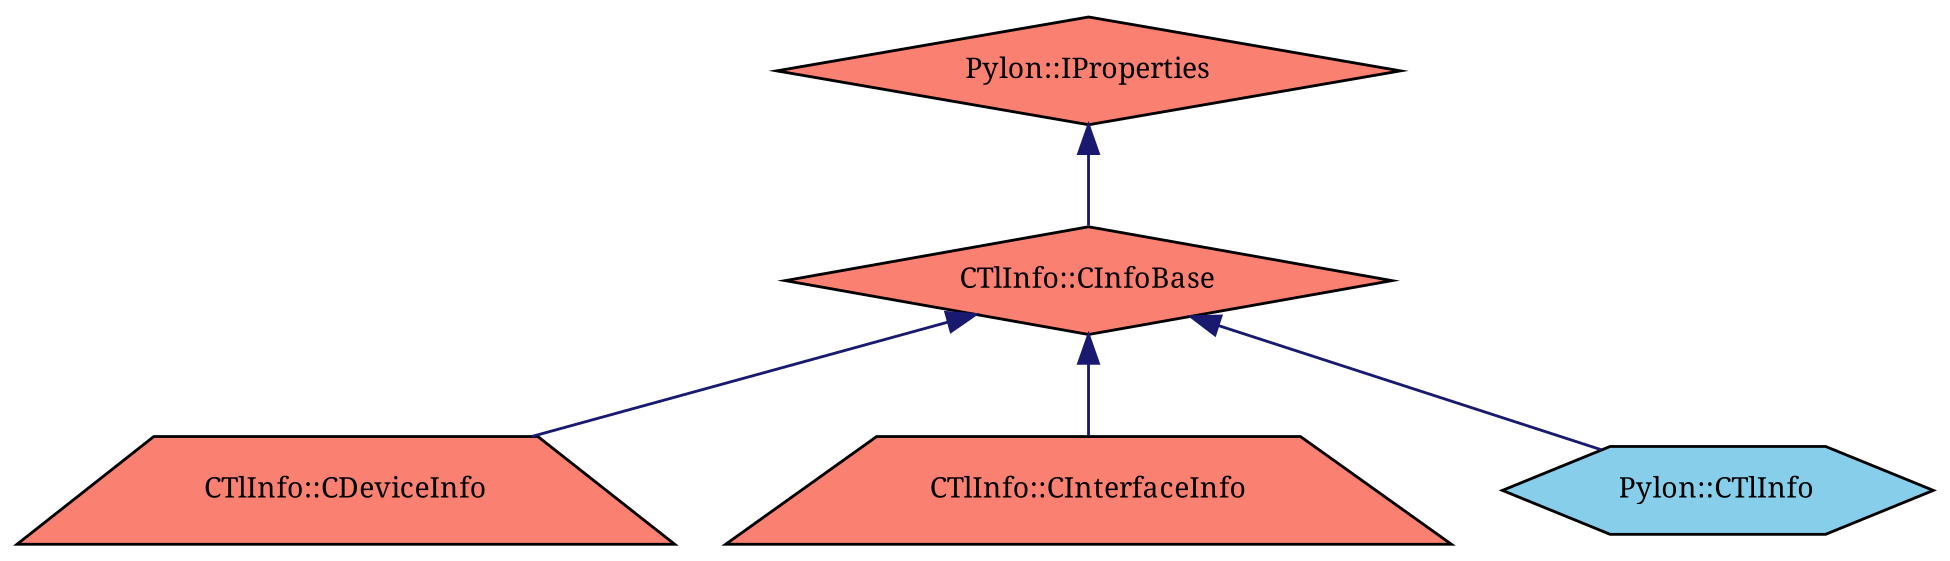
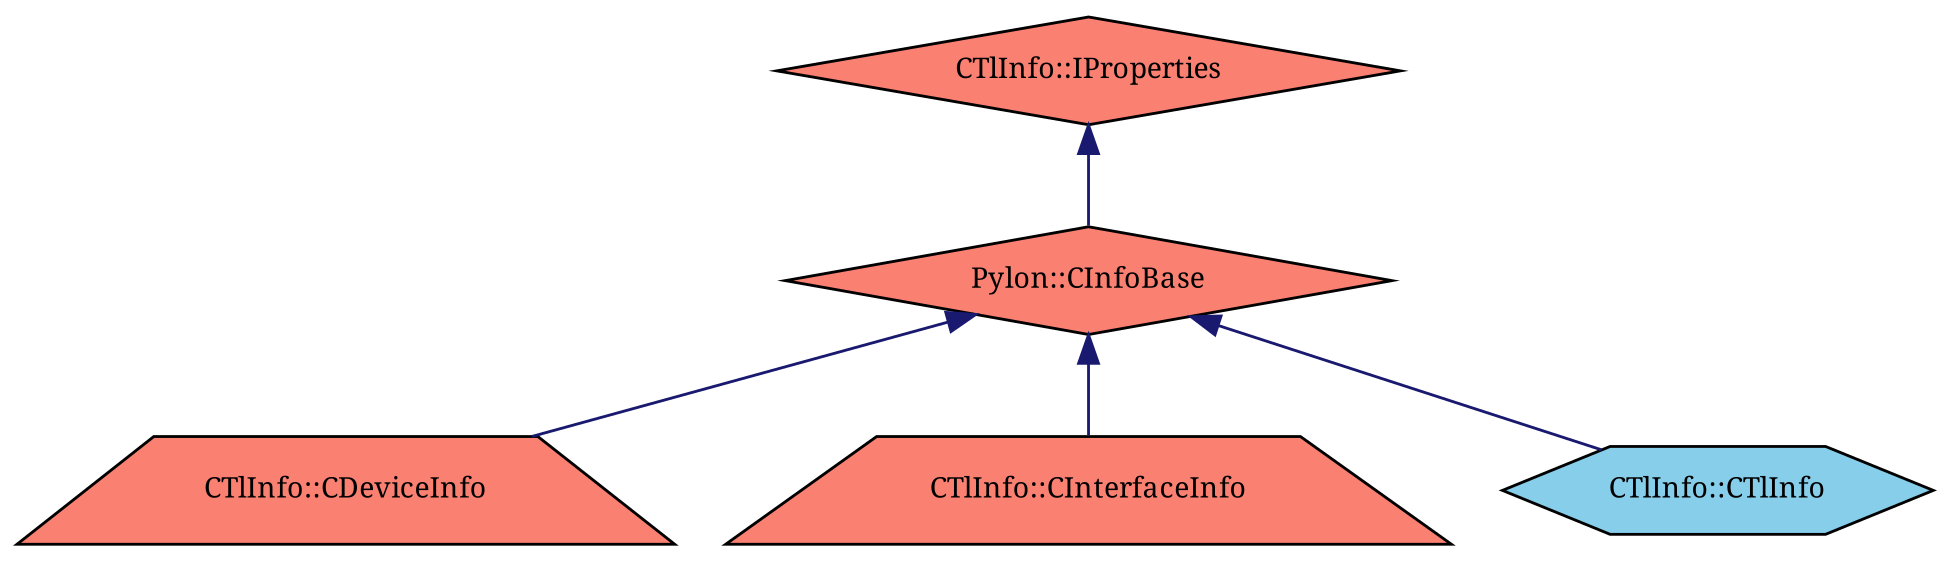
node "Pylon::IProperties": label "Pylon::IProperties" -> "CTlInfo::IProperties"
node "CTlInfo::CInfoBase": label "CTlInfo::CInfoBase" -> "Pylon::CInfoBase"
node "Pylon::CTlInfo": label "Pylon::CTlInfo" -> "CTlInfo::CTlInfo"
